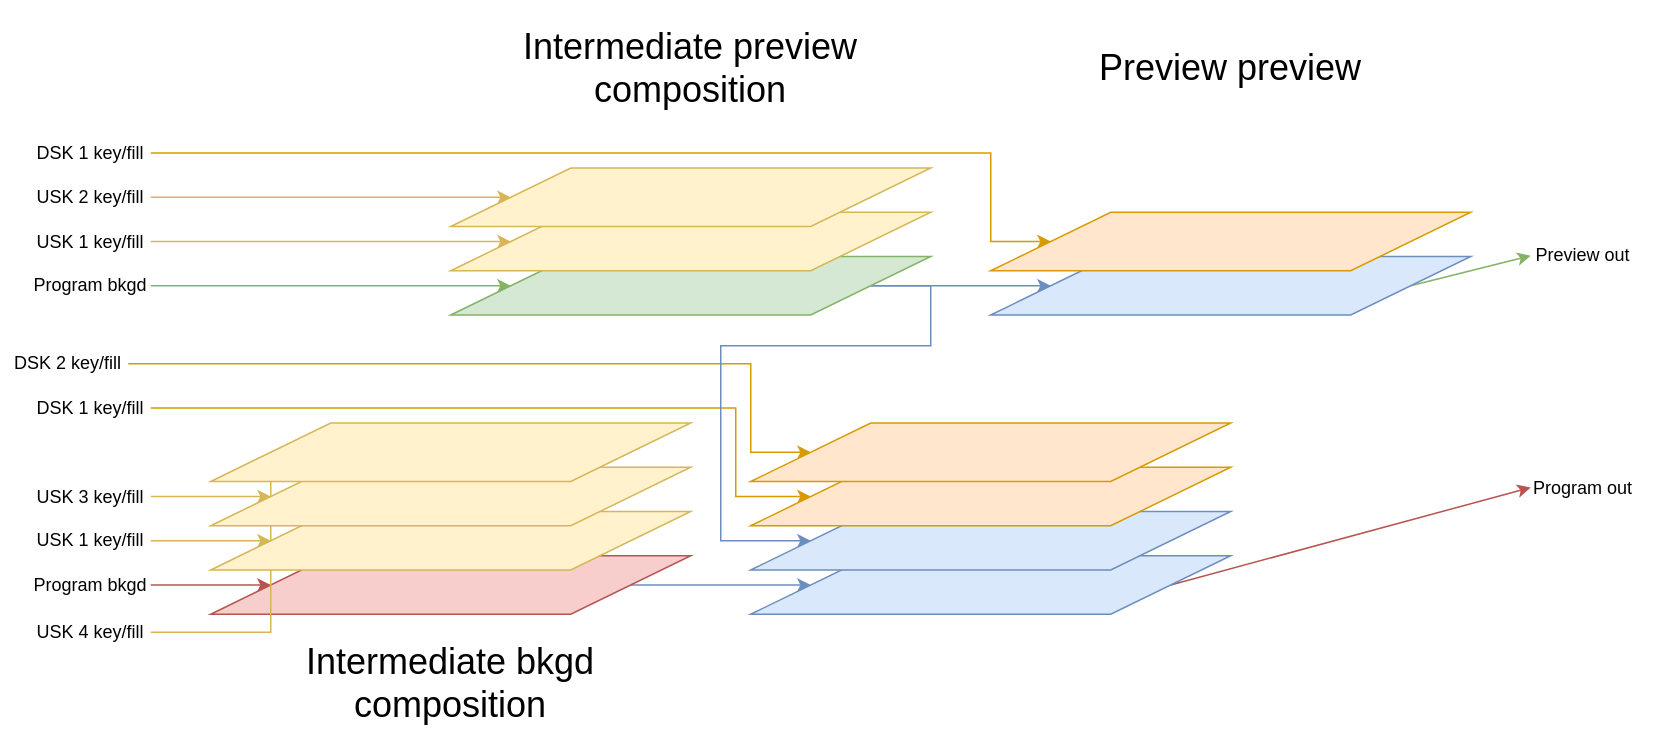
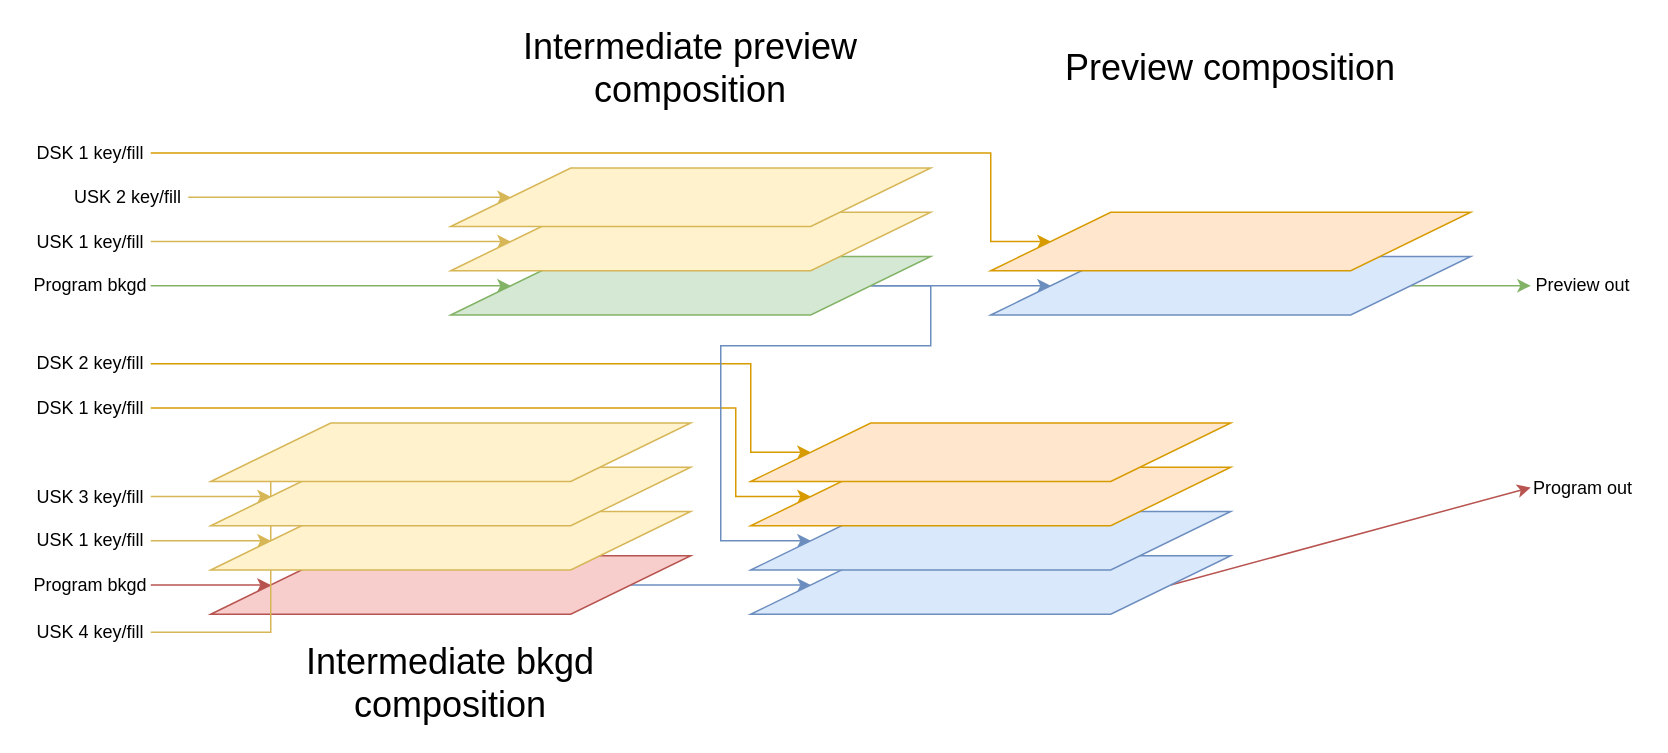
node "Preview preview": label "Preview preview" -> "Preview composition"
node "USK 2 key/fill": moved (91, 197) -> (128, 197)
node "Preview out": moved (1583, 256) -> (1583, 286)
node "DSK 2 key/fill": moved (68, 364) -> (91, 364)
